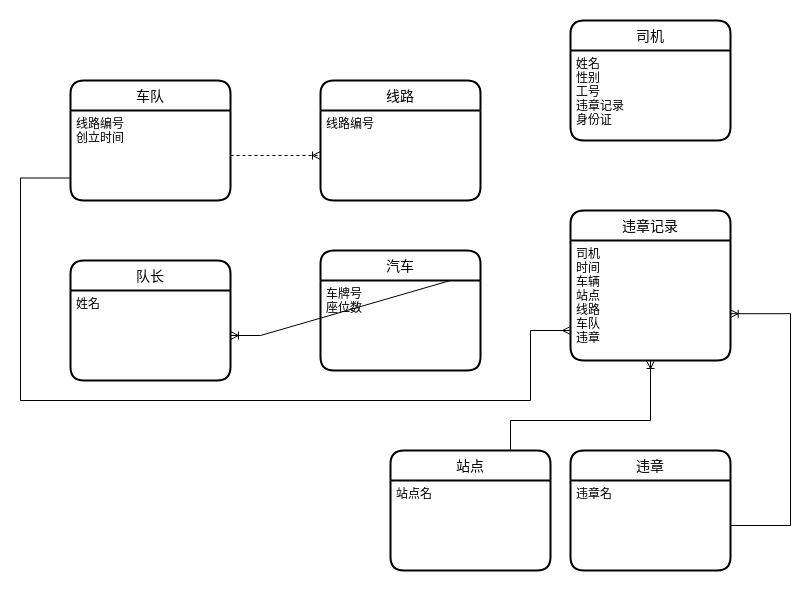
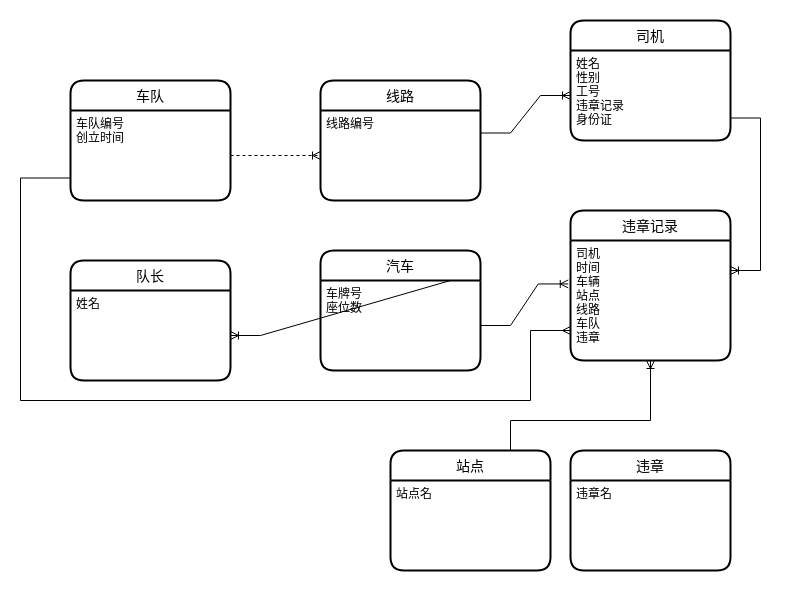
edge "线路编号" -> "姓名 性别 工号 违章记录 身份证": added
node "线路编号 创立时间": label "线路编号 创立时间" -> "车队编号 创立时间"
edge "姓名 性别 工号 违章记录 身份证" -> "司机 时间 车辆 站点 线路 车队 违章": added
edge "车牌号 座位数" -> "司机 时间 车辆 站点 线路 车队 违章": added
edge "违章名" -> "司机 时间 车辆 站点 线路 车队 违章": removed
